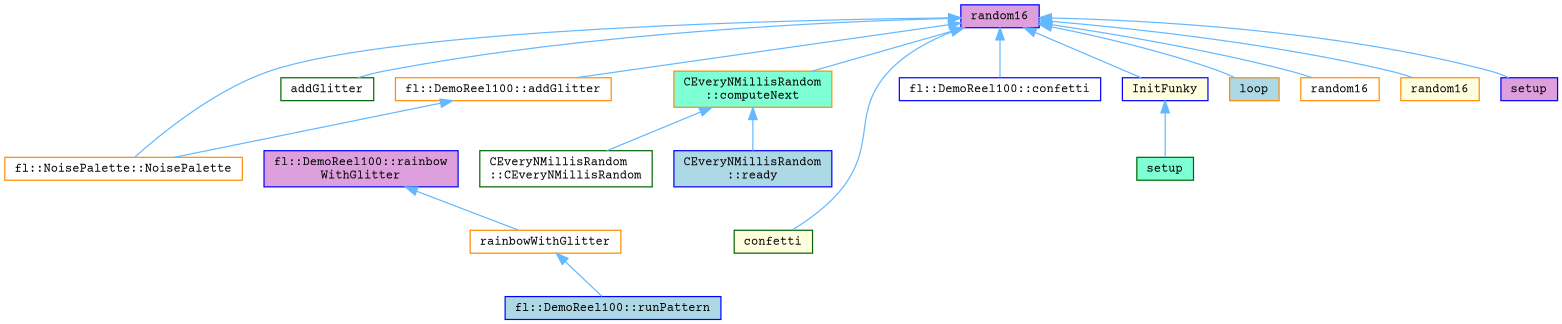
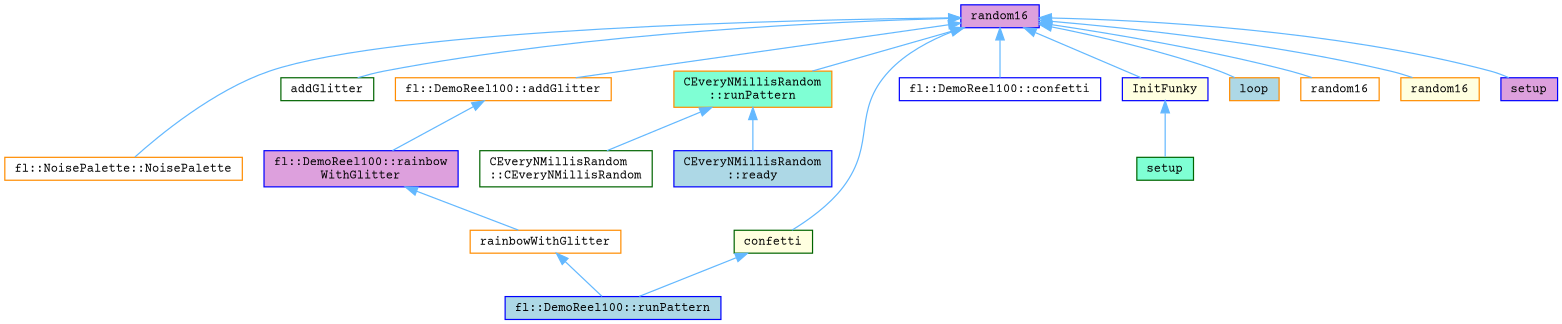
node "CEveryNMillisRandom ::computeNext": label "CEveryNMillisRandom ::computeNext" -> "CEveryNMillisRandom ::runPattern"
edge "fl::NoisePalette::NoisePalette" -> "fl::DemoReel100::addGlitter": now "fl::DemoReel100::rainbow WithGlitter" -> "fl::DemoReel100::addGlitter"
edge "fl::DemoReel100::runPattern" -> "confetti": added
